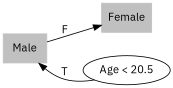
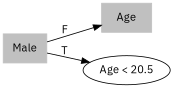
node "Female": label "Female" -> "Age"
edge "Age < 20.5" -> "Male": reversed
